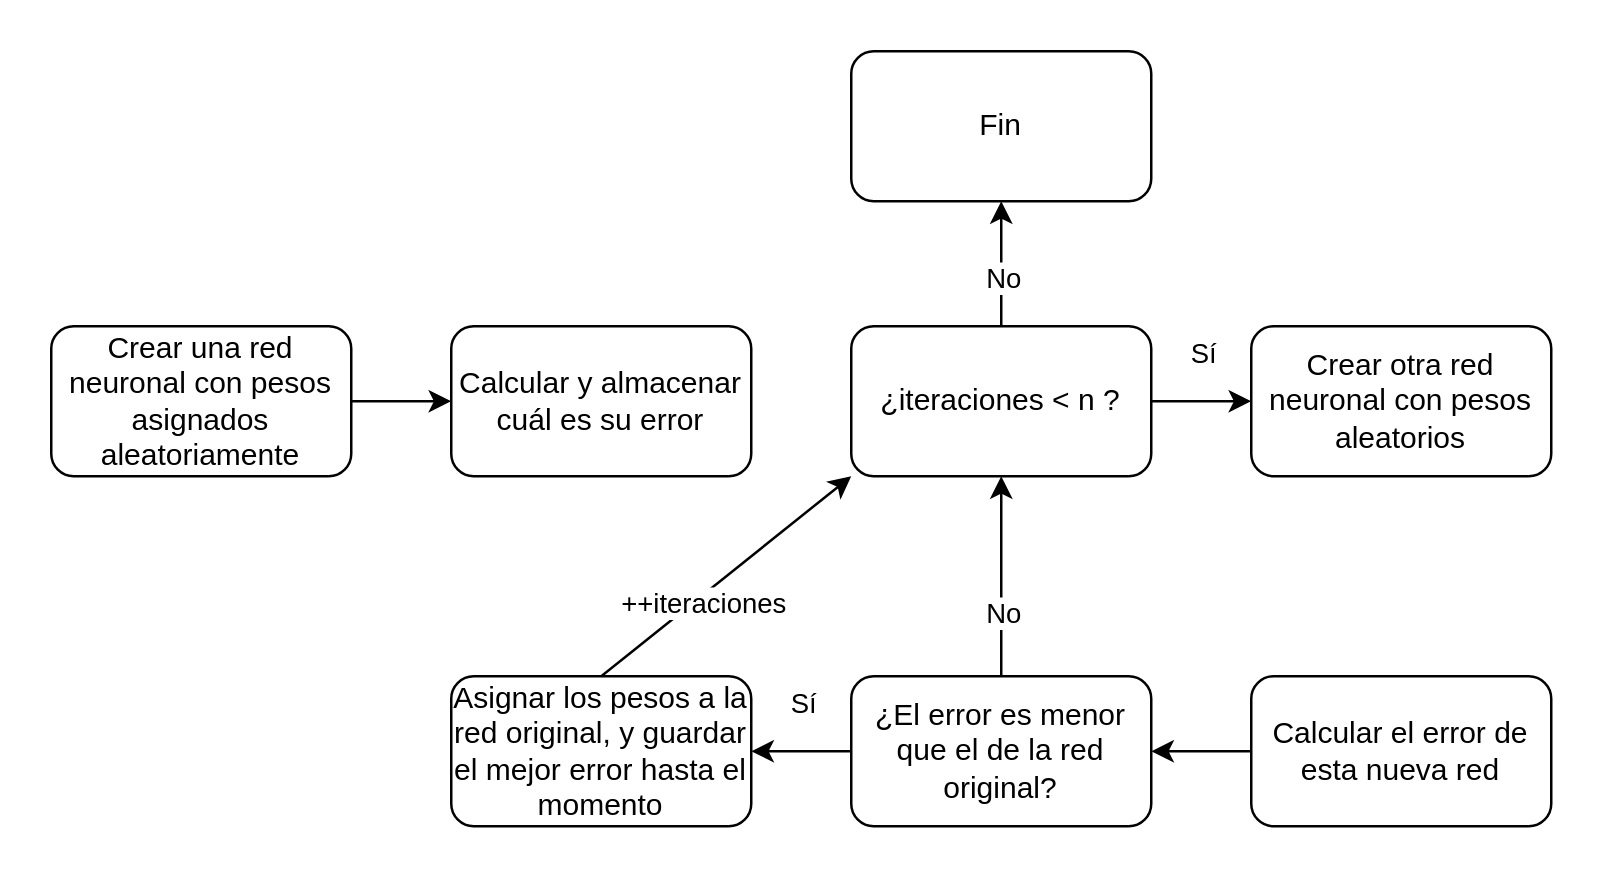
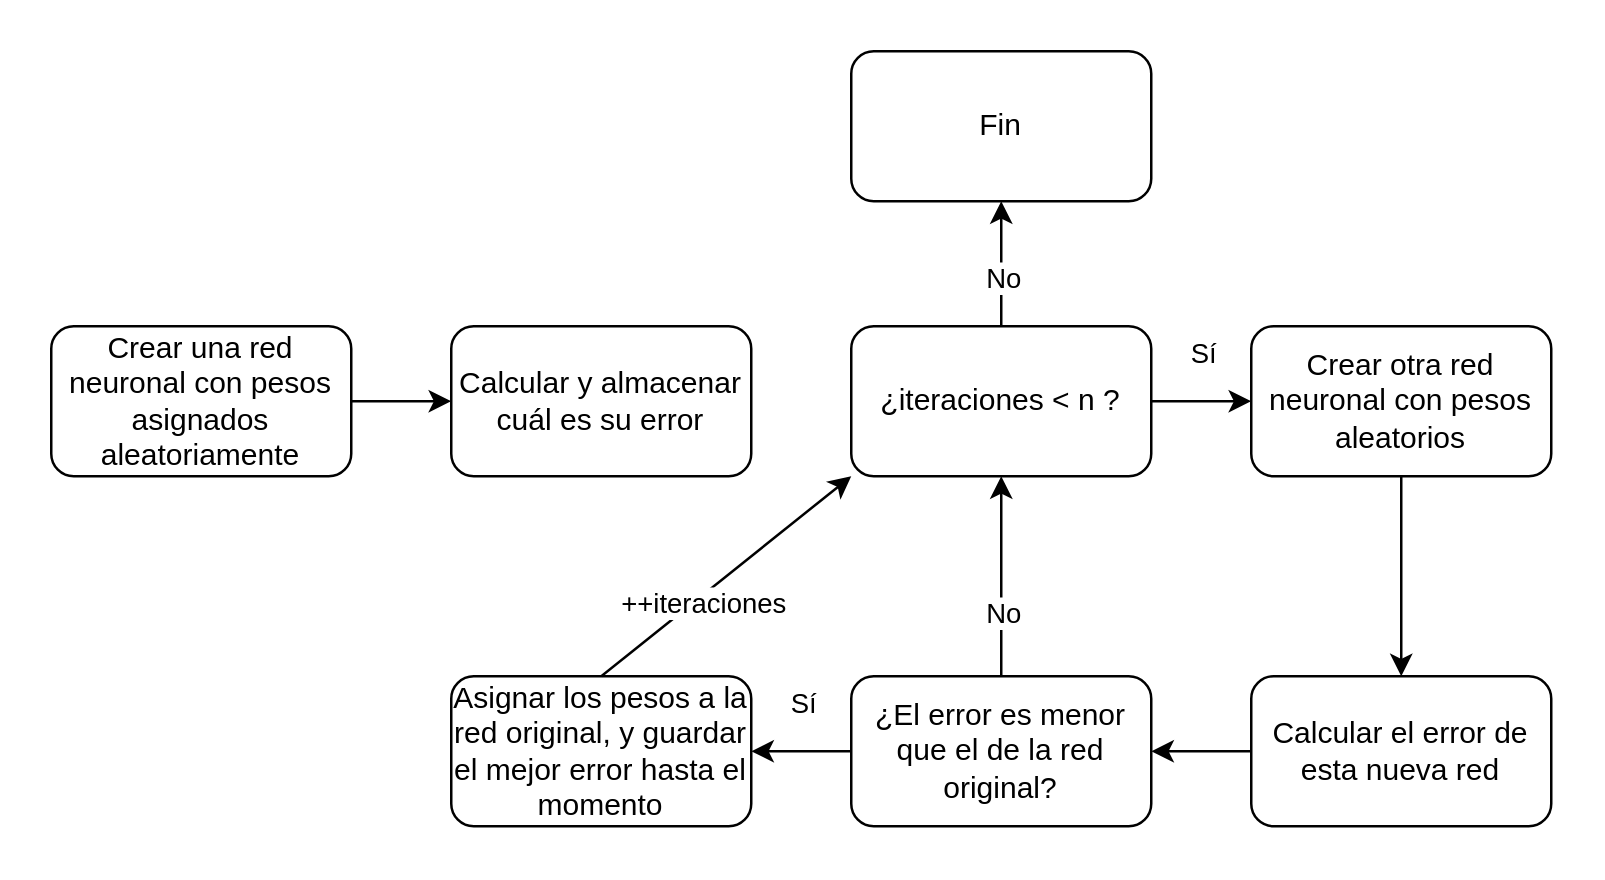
edge "Crear otra red neuronal con pesos aleatorios" -> "Calcular el error de esta nueva red": added
